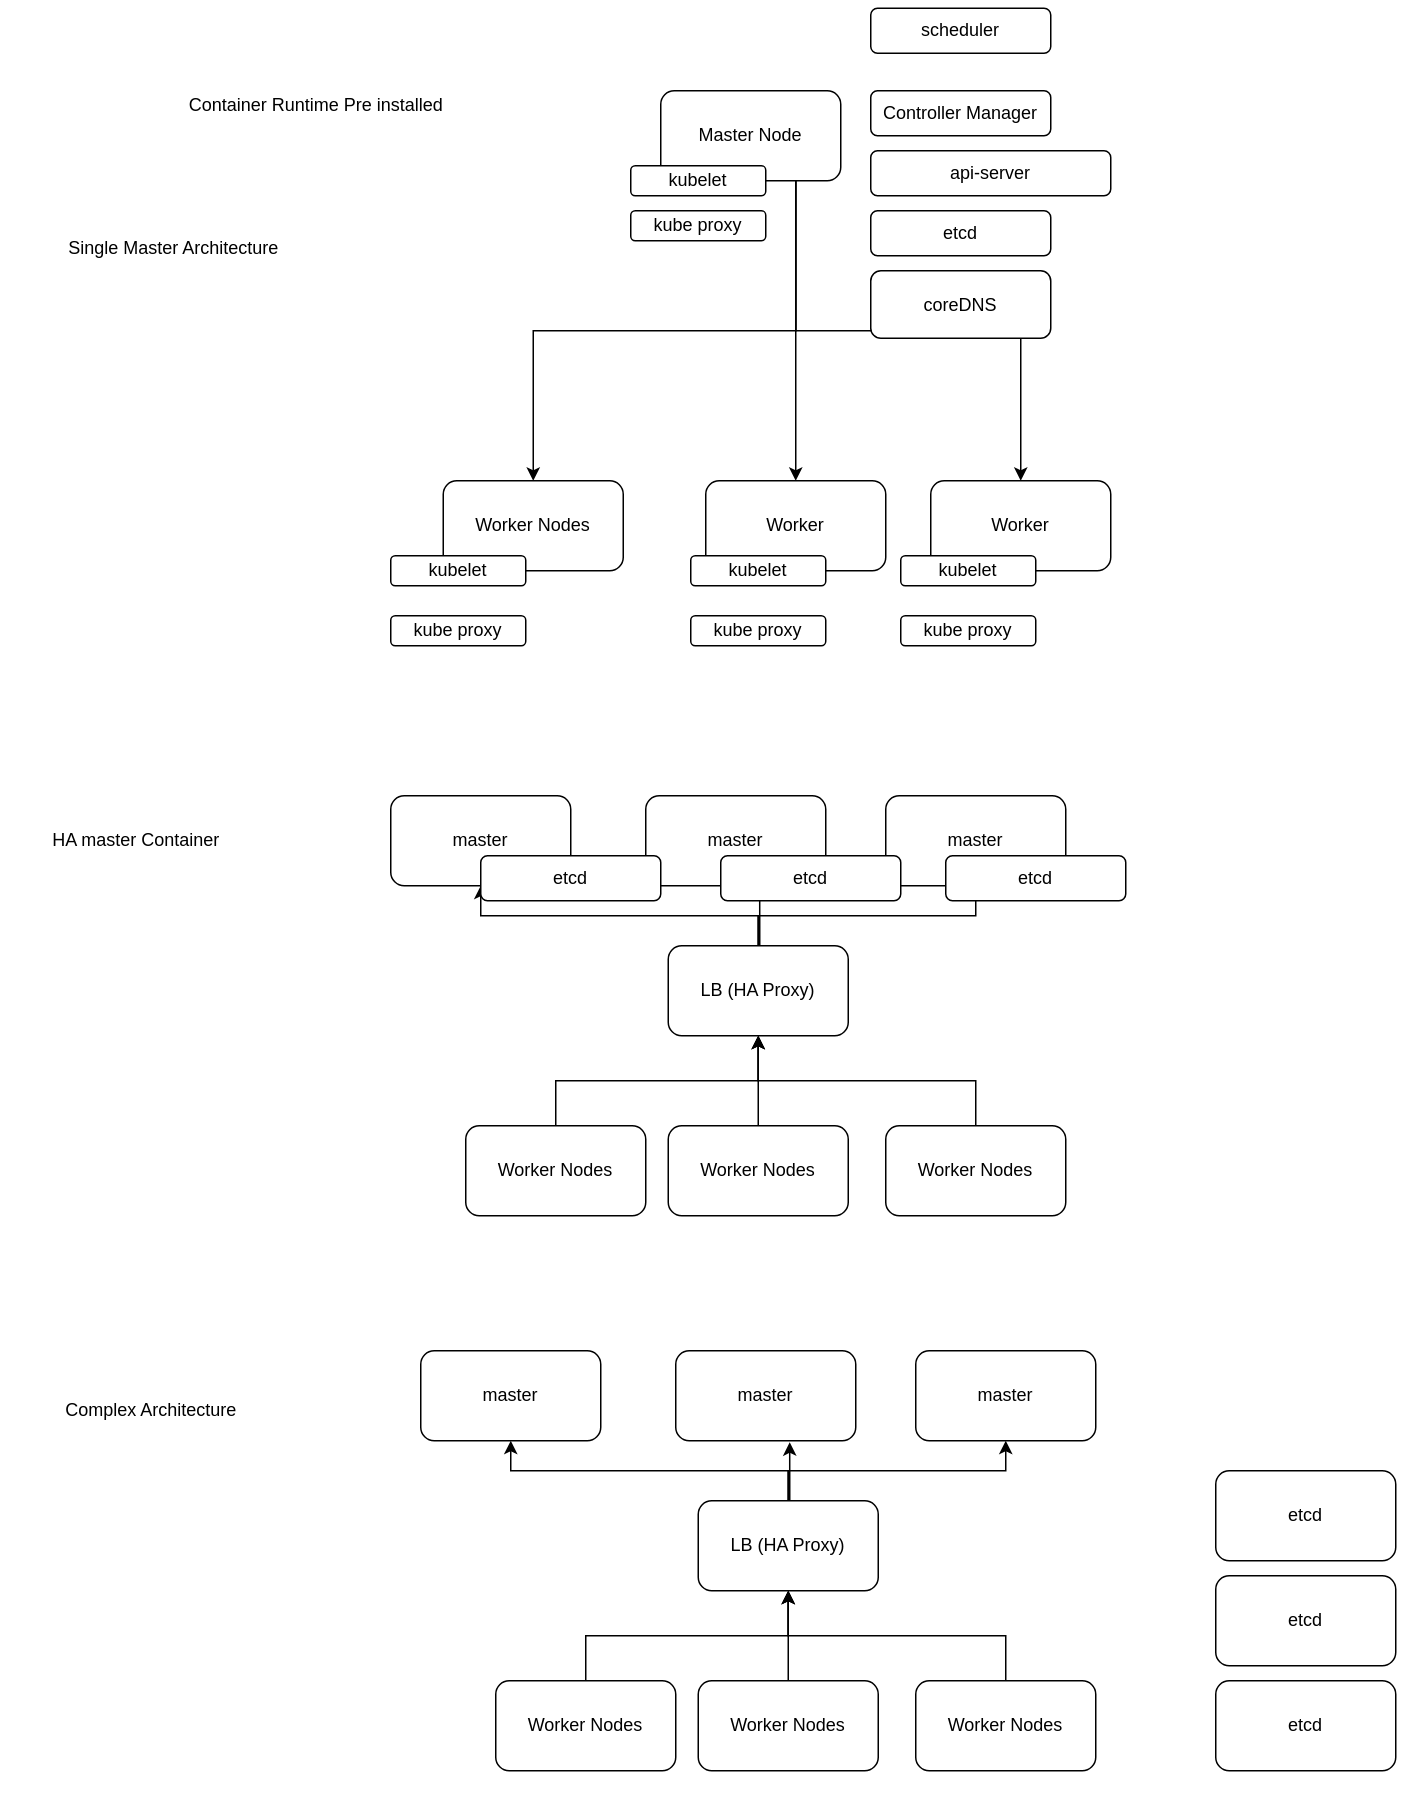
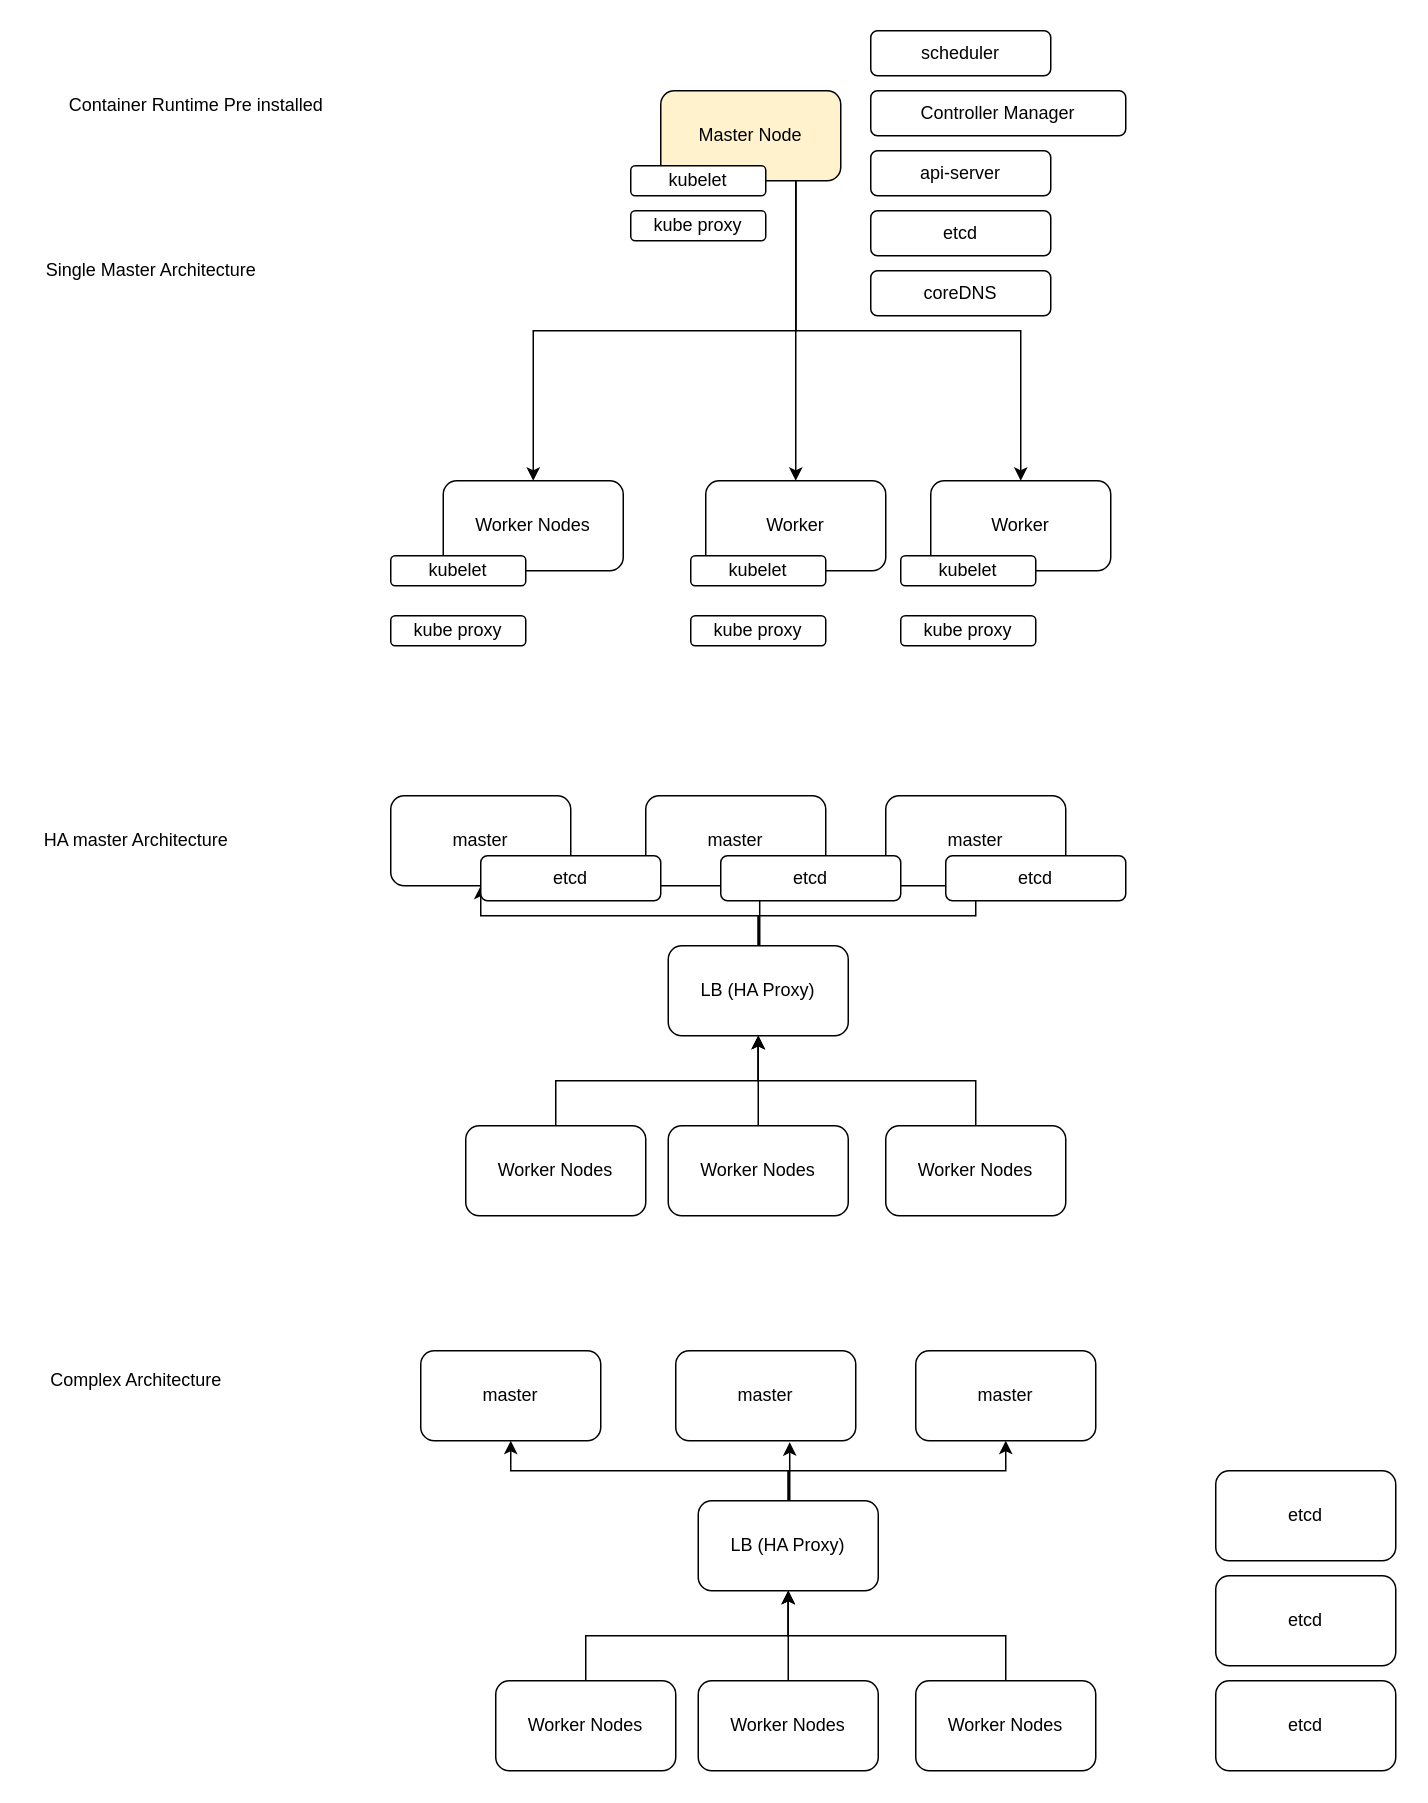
node "scheduler": moved (961, 31) -> (961, 53)
node "Container Runtime Pre installed": moved (316, 106) -> (196, 106)
node "Controller Manager": size 180x45 -> 255x45
node "Master Node": fillcolor #ffffff -> #fff2cc
node "api-server": size 240x45 -> 180x45
node "Single Master Architecture": moved (173, 248) -> (151, 271)
node "coreDNS": size 180x68 -> 180x45
node "HA master Container": label "HA master Container" -> "HA master Architecture"
node "Complex Architecture": moved (151, 1411) -> (136, 1381)
